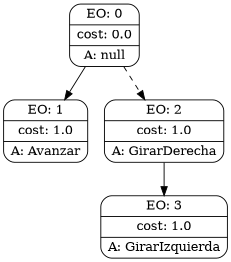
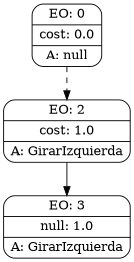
node "EO: 1": removed
node "EO: 2": text "A: GirarDerecha" -> "A: GirarIzquierda"
node "EO: 3": text "cost: 1.0" -> "null: 1.0"
